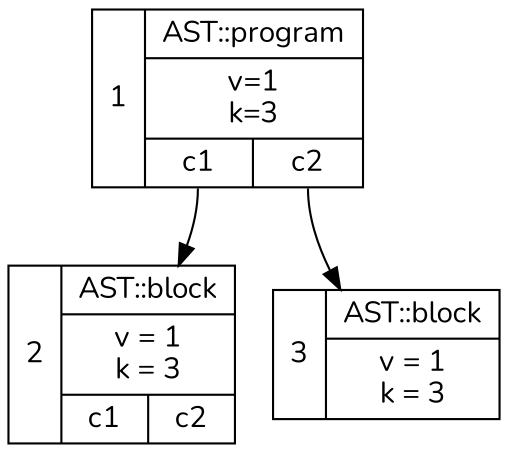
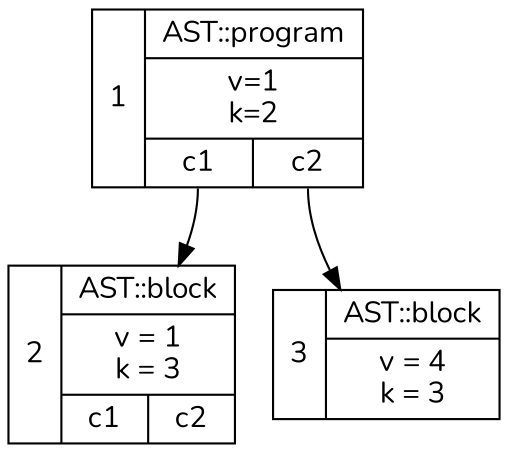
node "1": text "k=3" -> "k=2"
node "3": text "v = 1" -> "v = 4"
